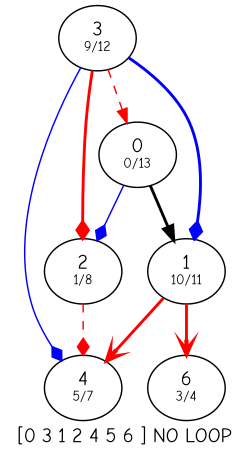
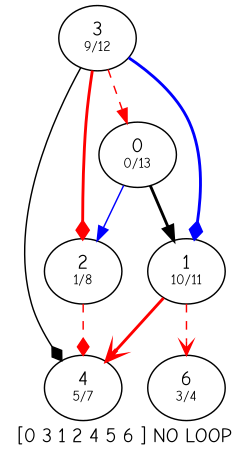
edge "3" -> "4": color blue -> black
edge "0" -> "2": arrowhead diamond -> normal
edge "1" -> "6": style bold -> dashed
